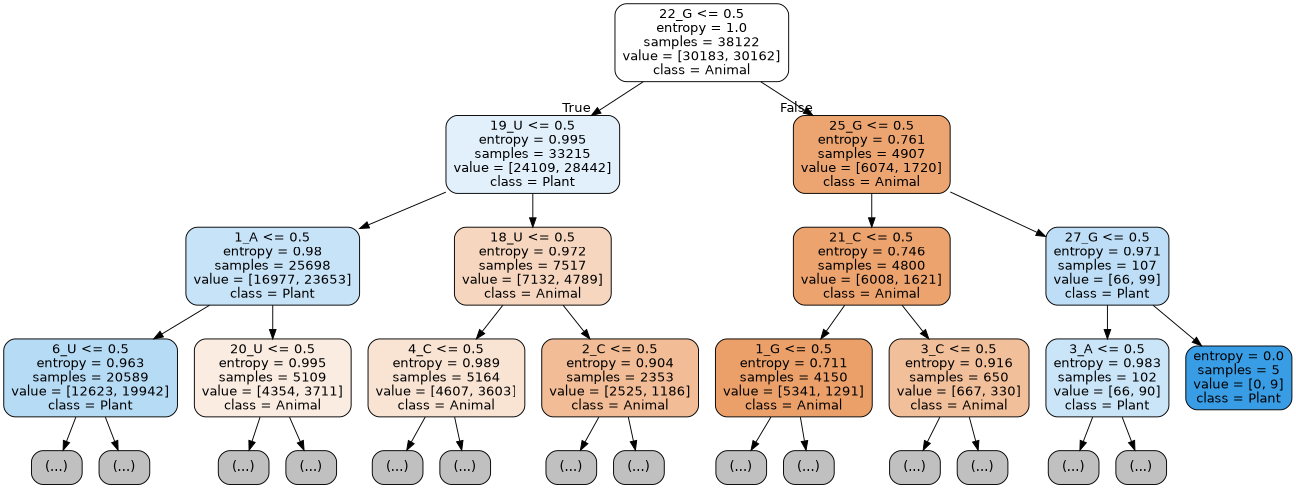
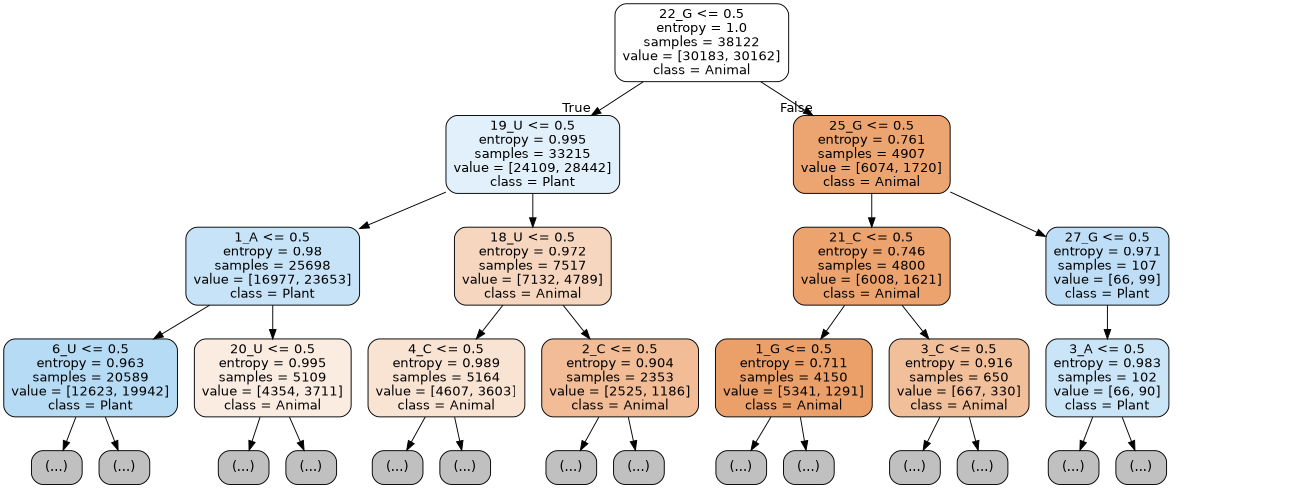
node "entropy = 0.0 samples = 5 value = [0, 9] class = Plant": removed
